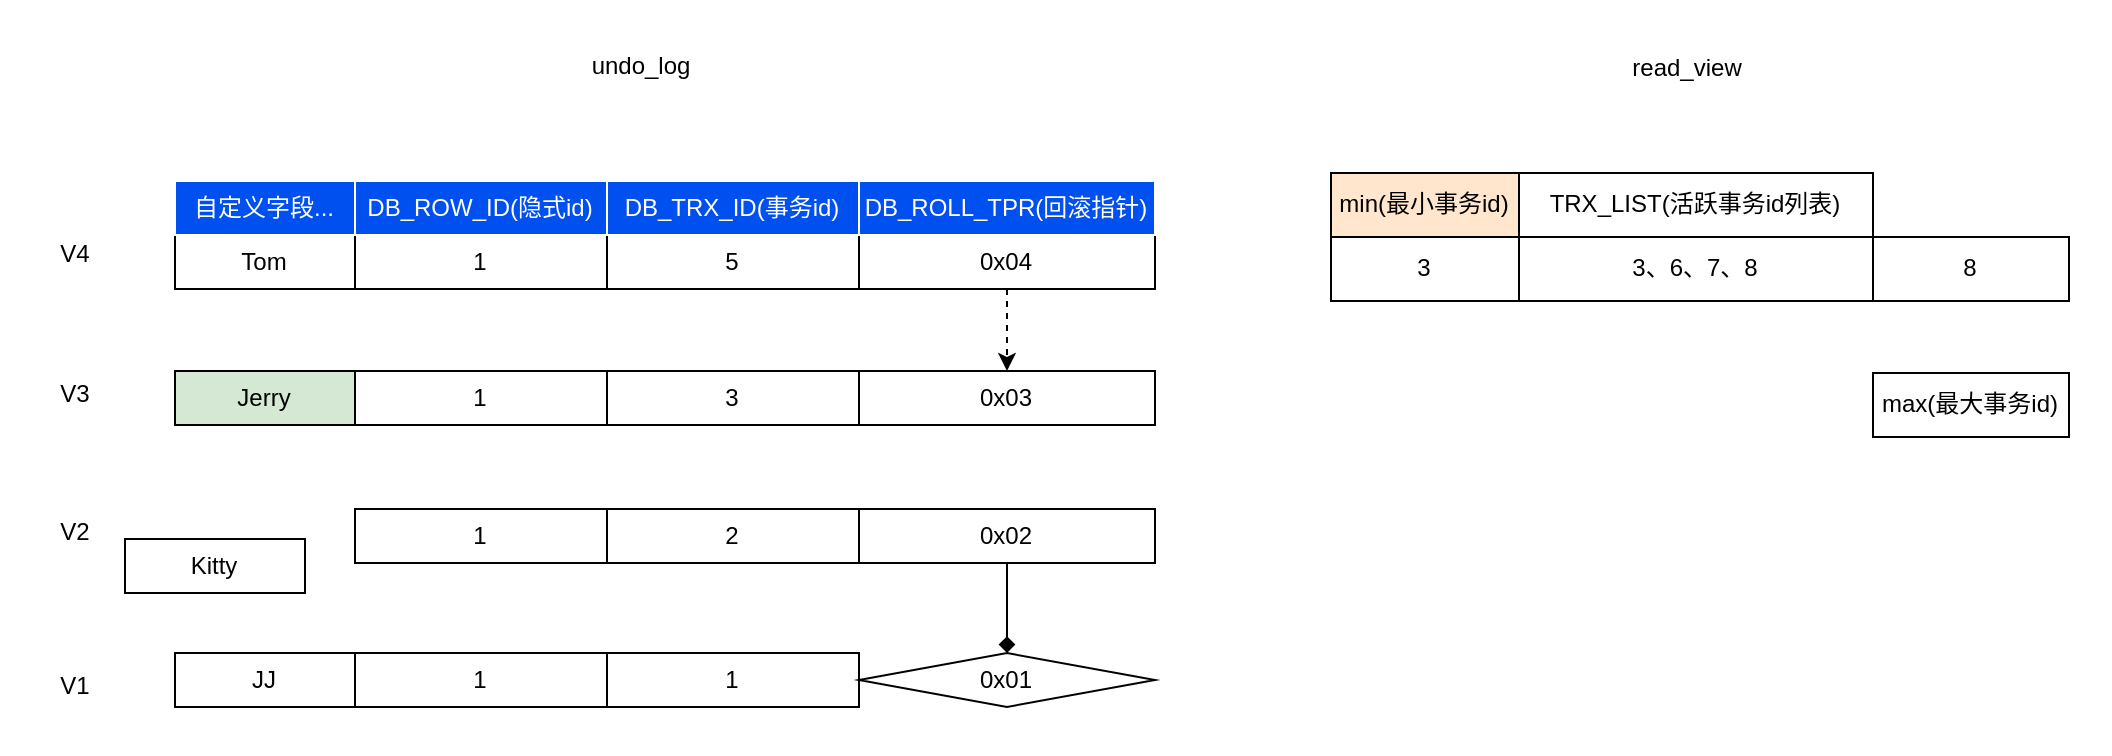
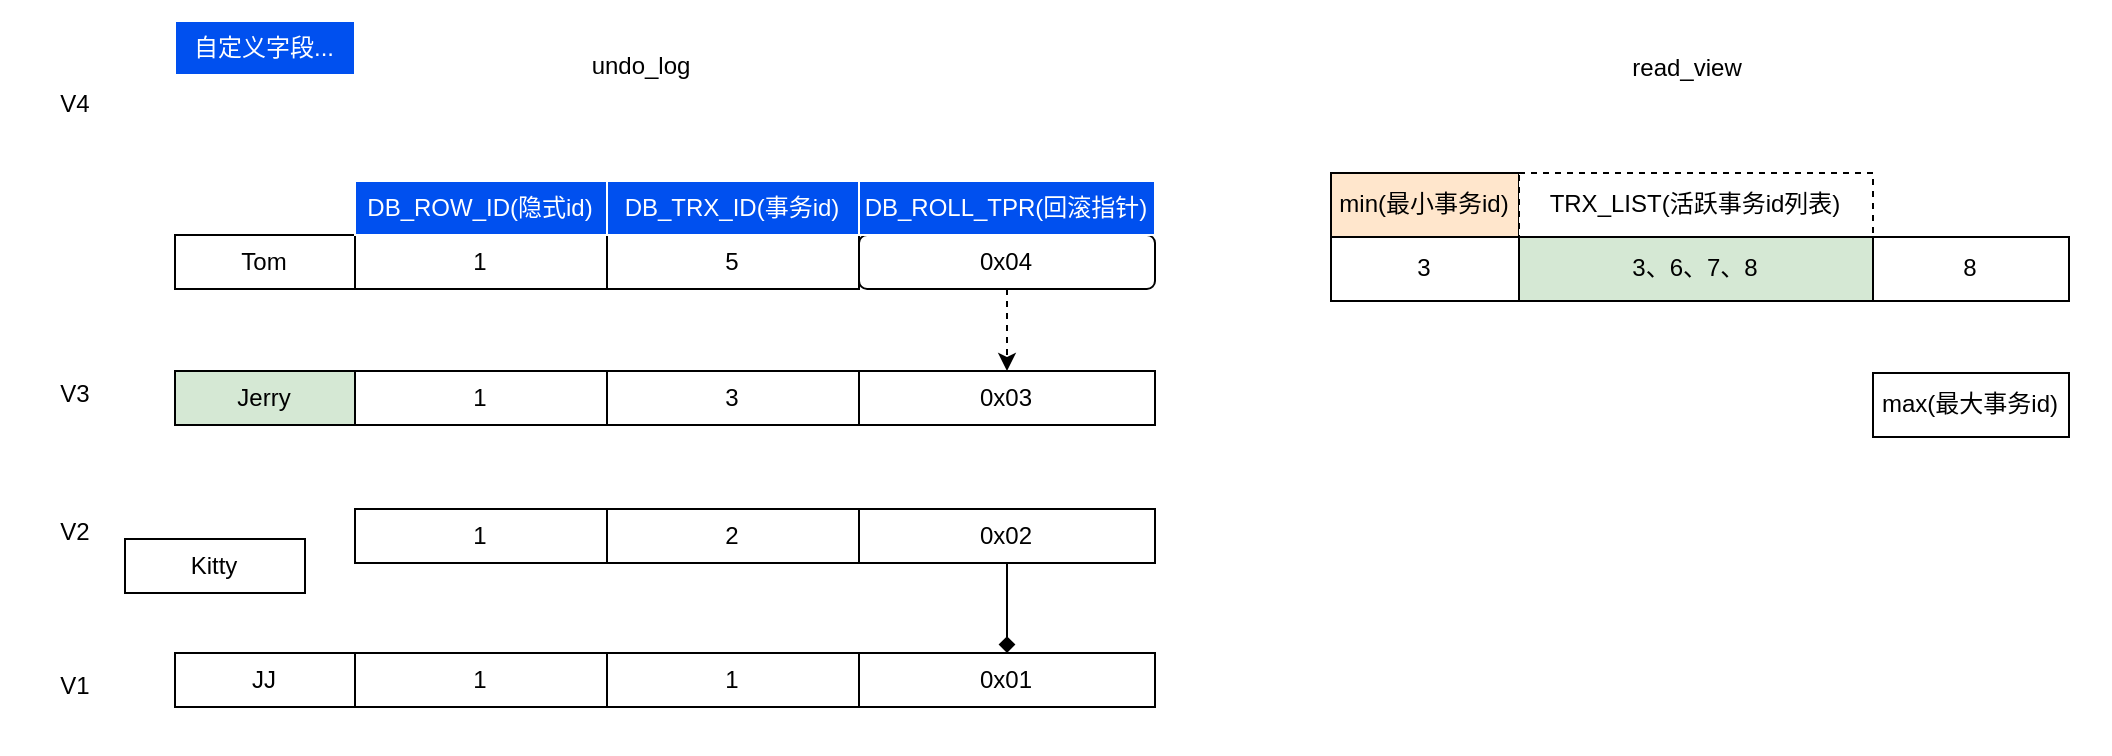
node "TRX_LIST(活跃事务id列表)": style solid -> dashed
node "自定义字段...": moved (265, 208) -> (265, 48)
node "V4": moved (74, 255) -> (74, 105)
node "0x04": shape rectangle -> rounded rectangle
node "3、6、7、8": fillcolor #ffffff -> #d5e8d4
node "0x01": shape diamond -> rectangle
